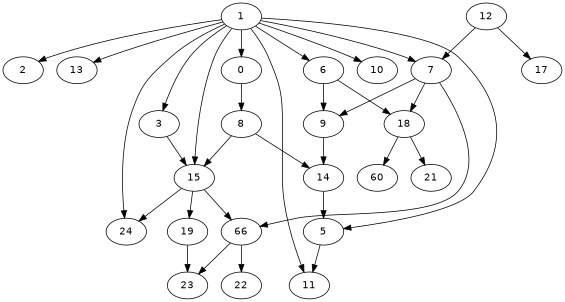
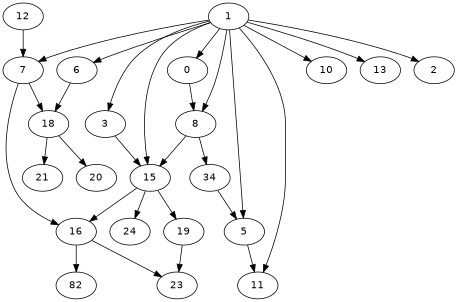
node "17": removed
edge "1" -> "24": now "1" -> "8"
node "9": removed
node "14": label "14" -> "34"
node "60": label "60" -> "20"
node "66": label "66" -> "16"
node "22": label "22" -> "82"
